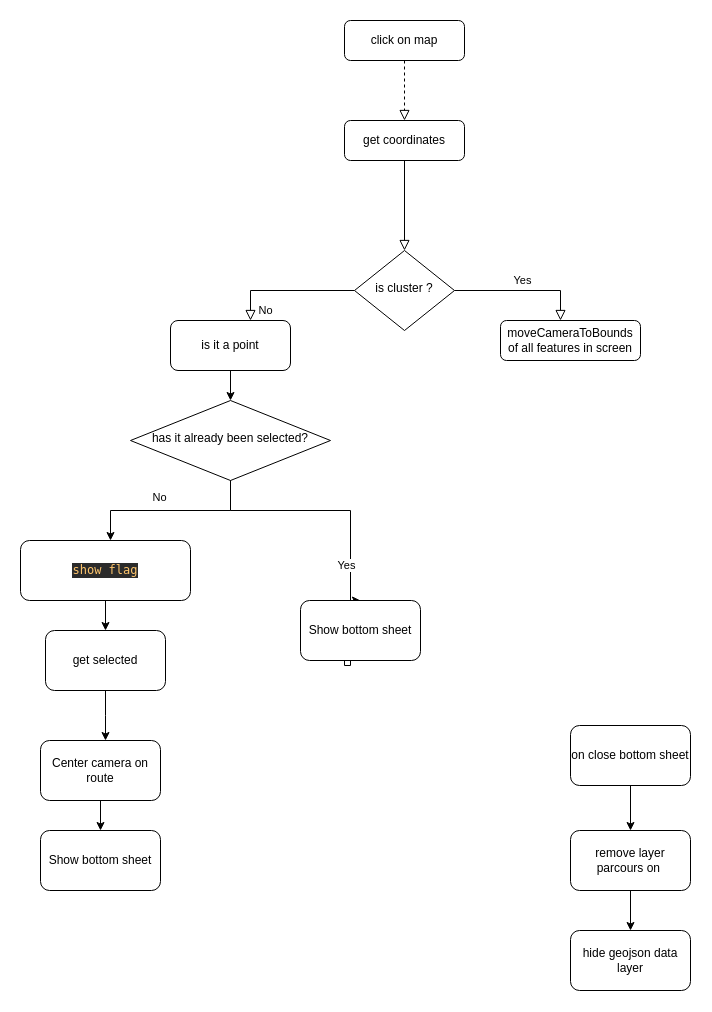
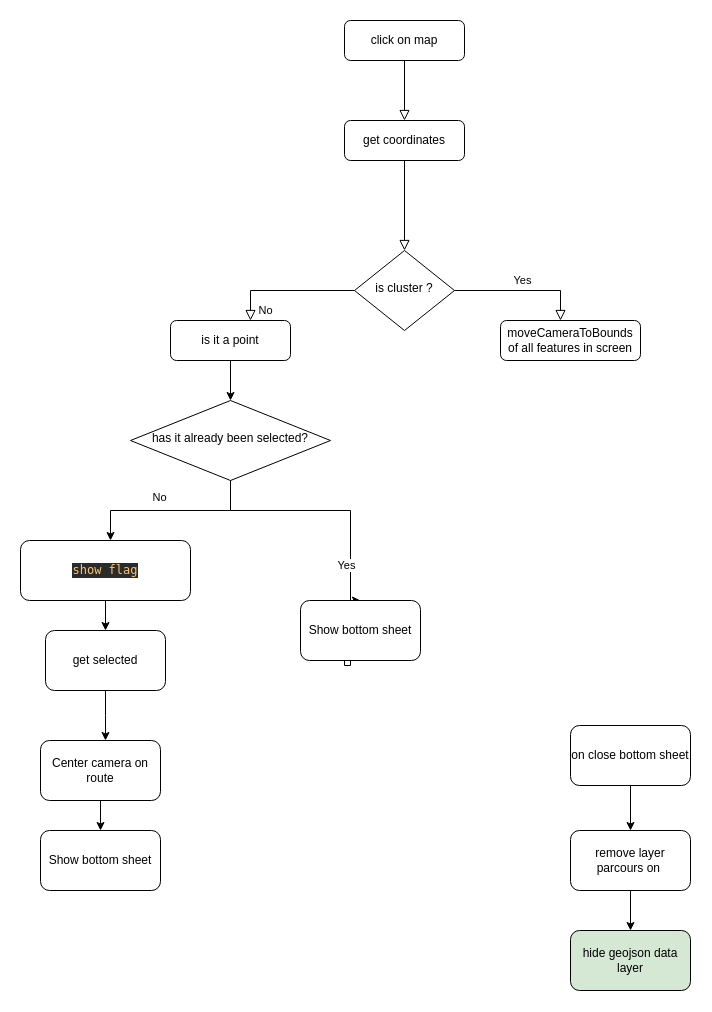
edge "click on map" -> "get coordinates": style dashed -> solid
node "is it a point": size 120x50 -> 120x40
node "hide geojson data layer": fillcolor #ffffff -> #d5e8d4
